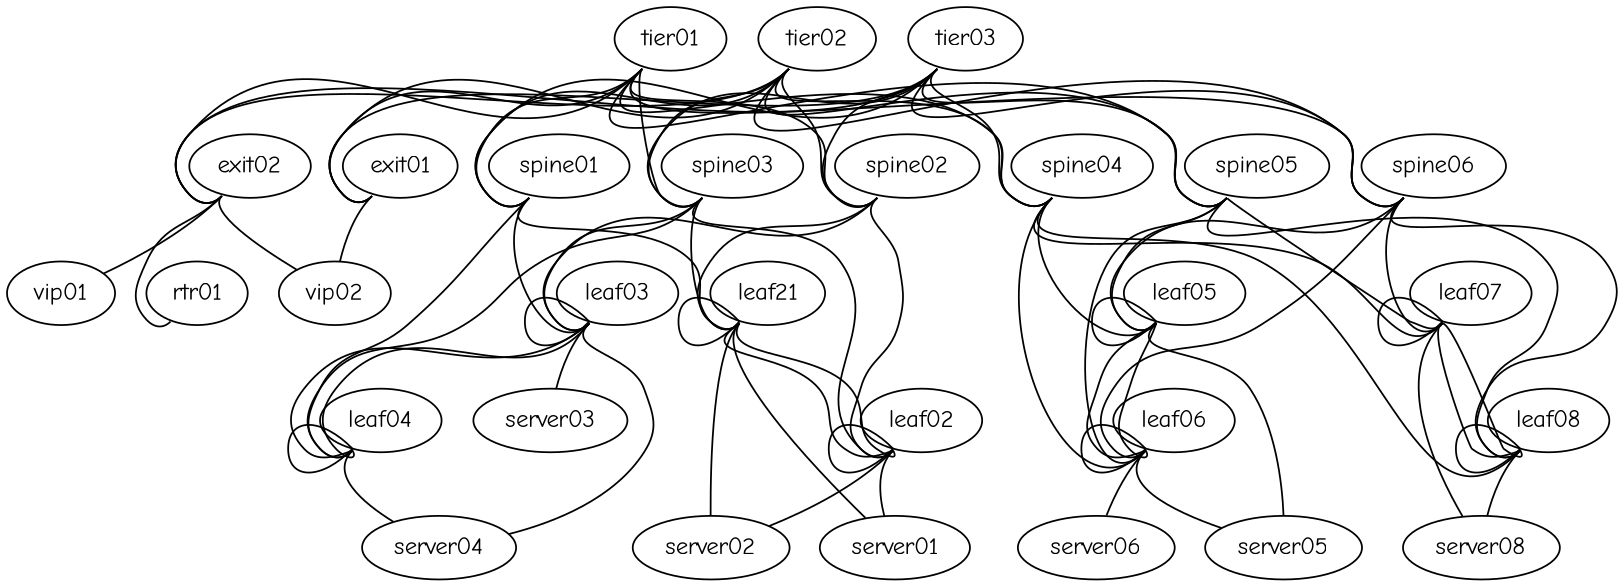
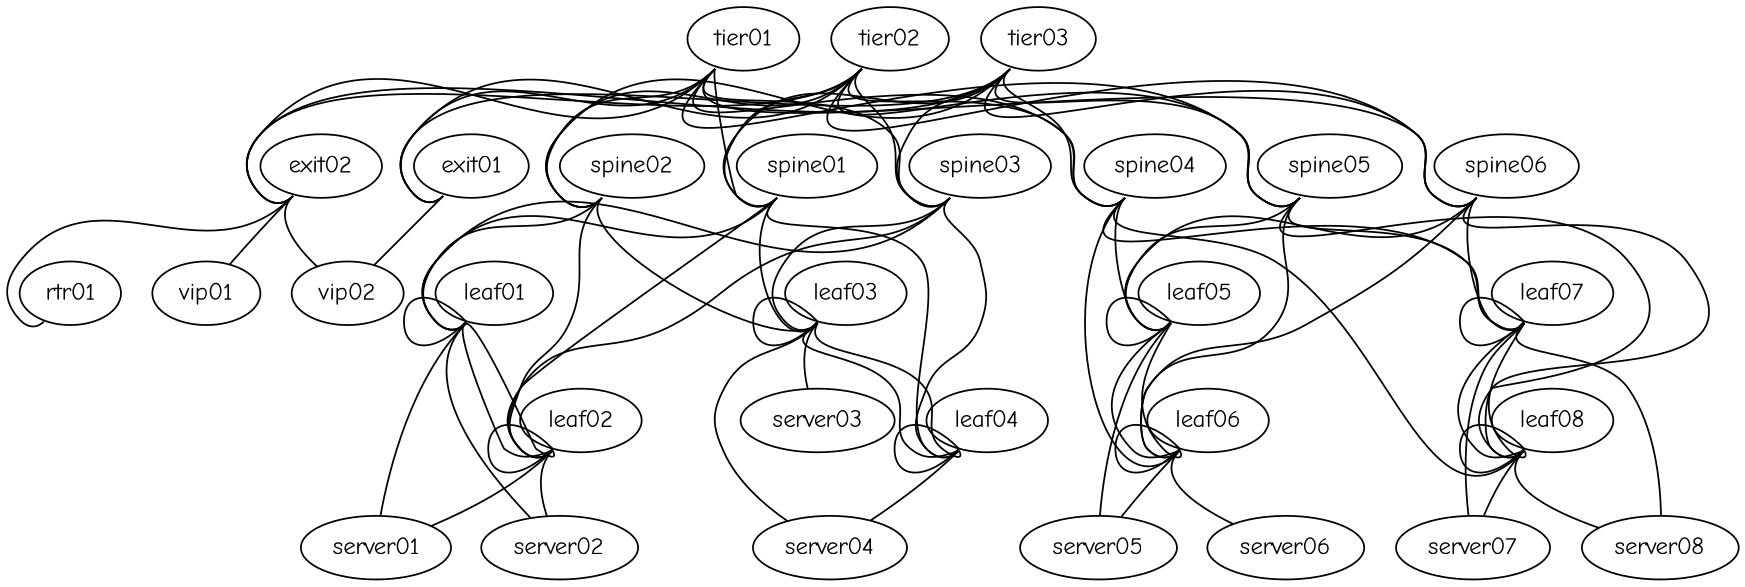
node "leaf21": label "leaf21" -> "leaf01"
edge "spine01" -- "leaf02": added
node "server07": added
